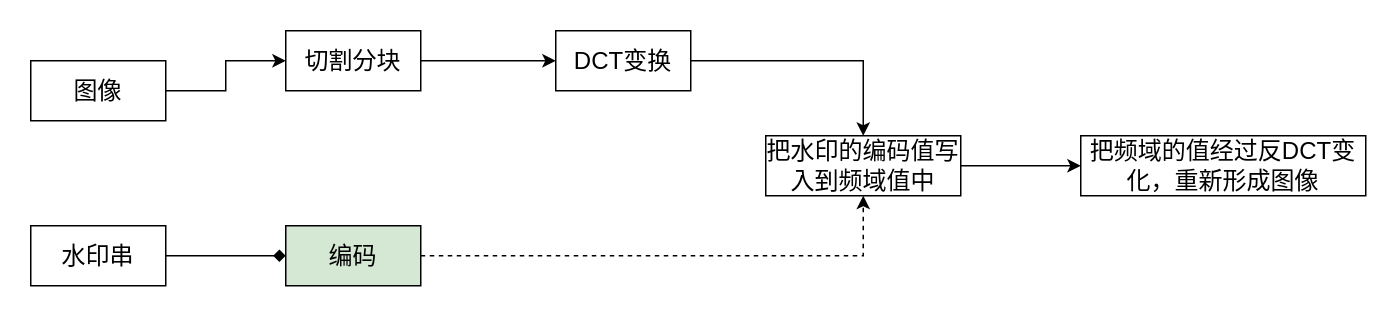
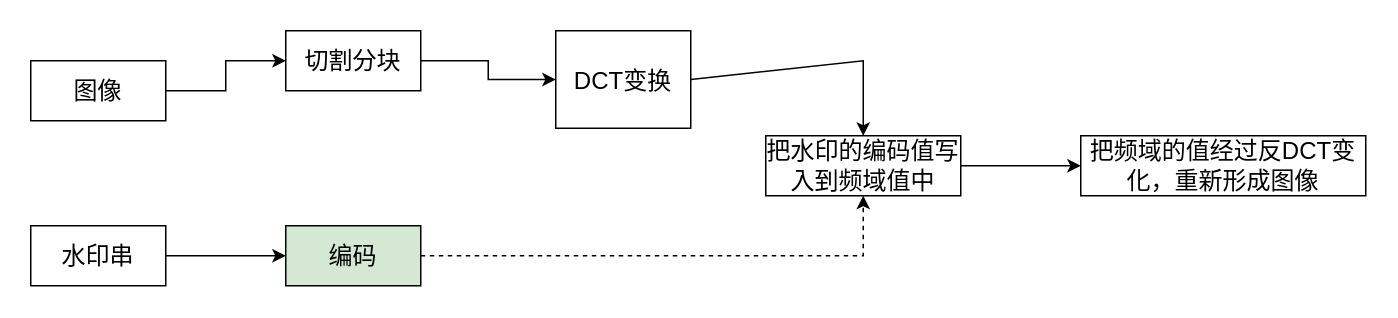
node "DCT变换": size 135x60 -> 135x98
edge "水印串" -> "编码": arrowhead diamond -> classic
